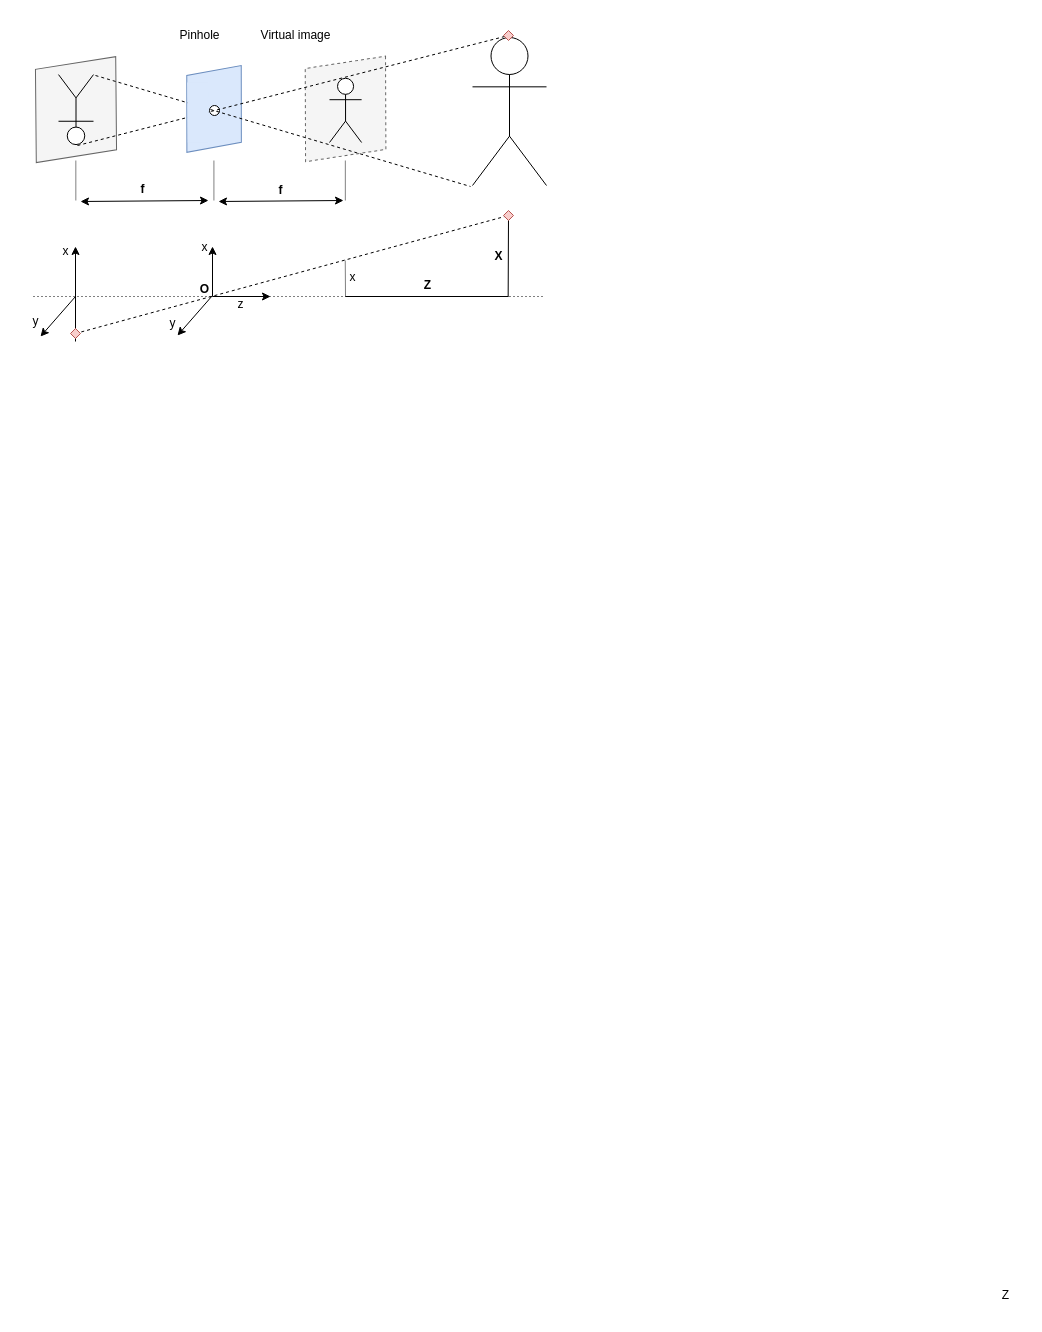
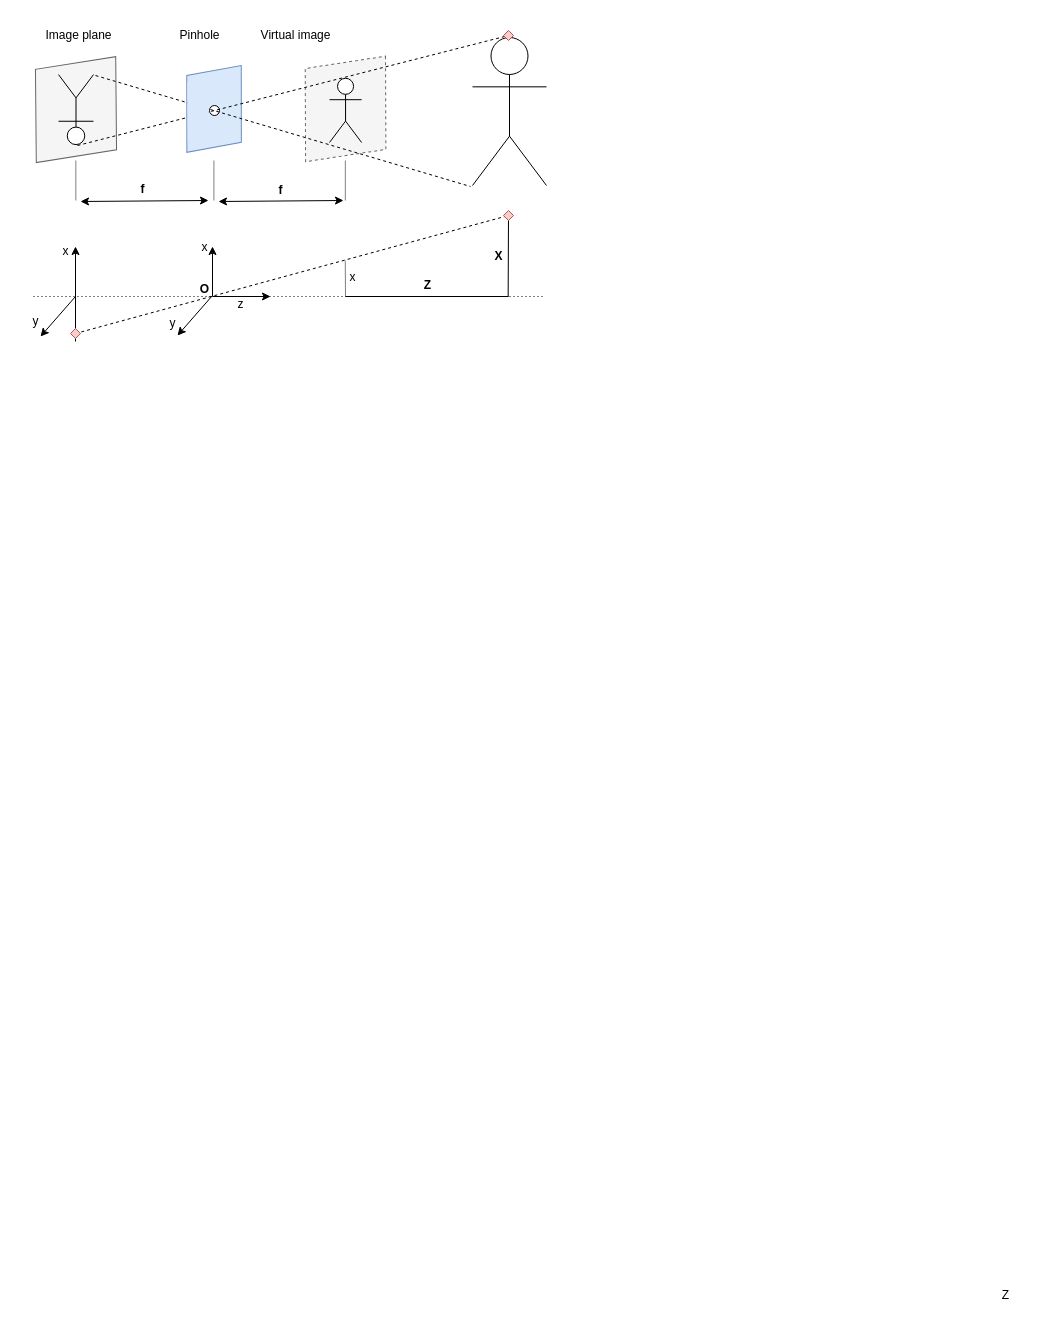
node "Image plane": added
